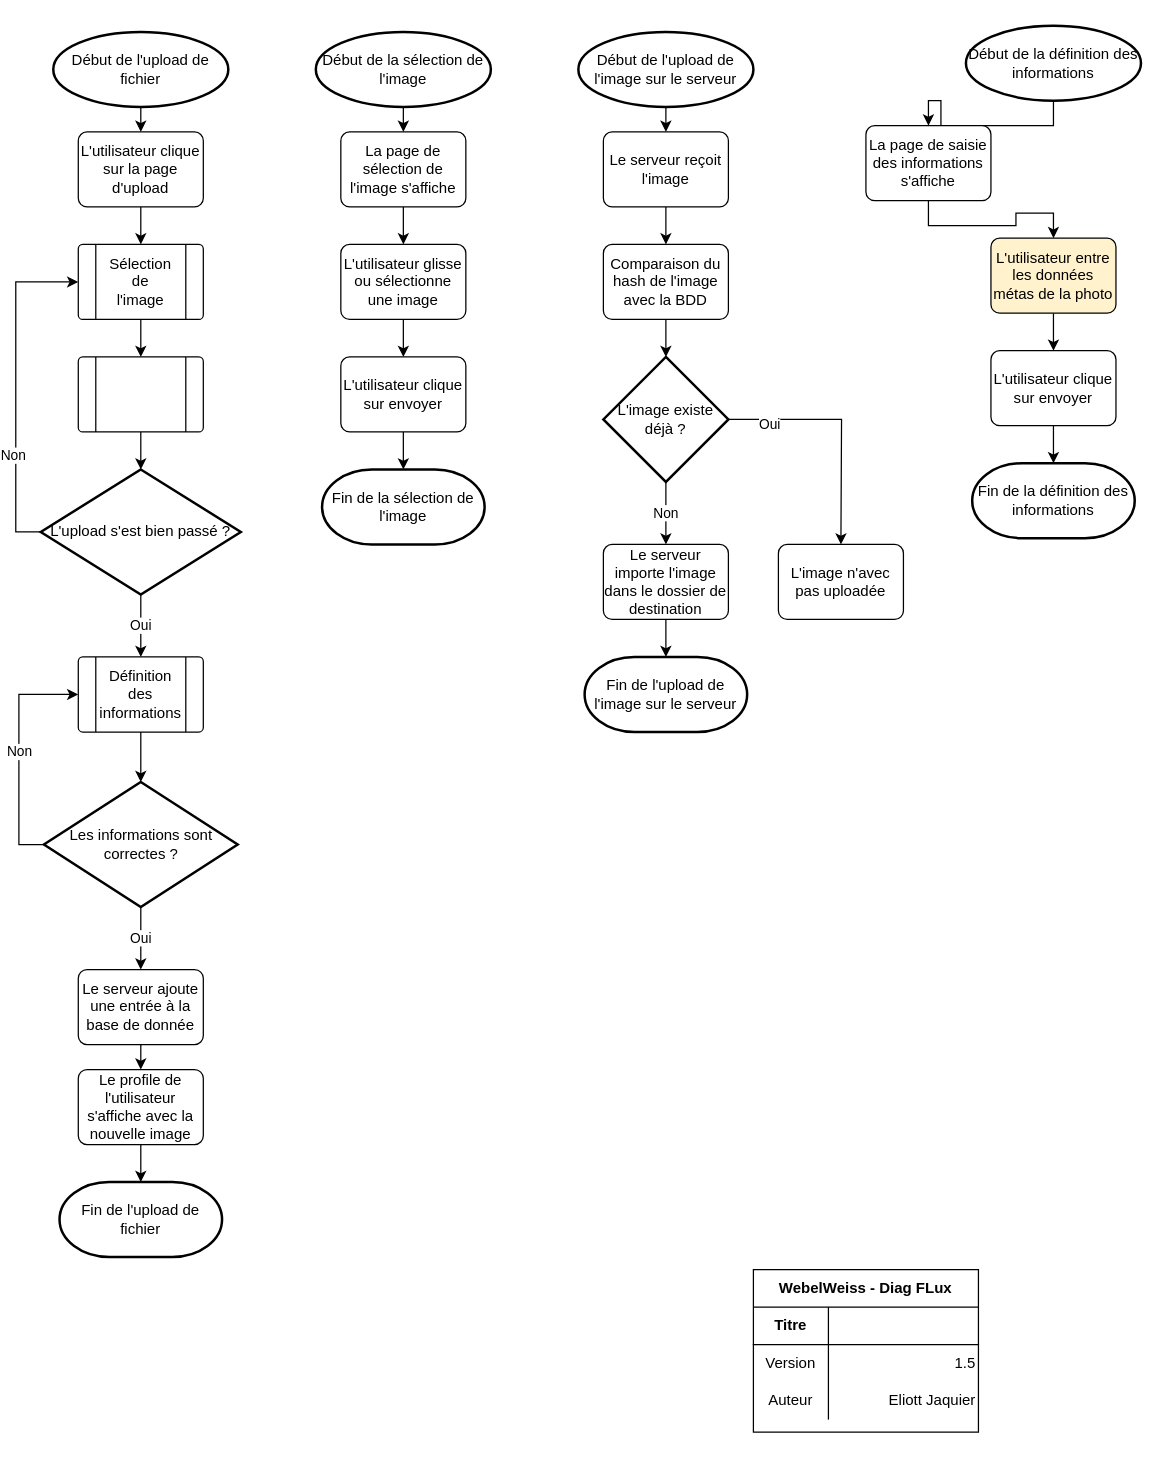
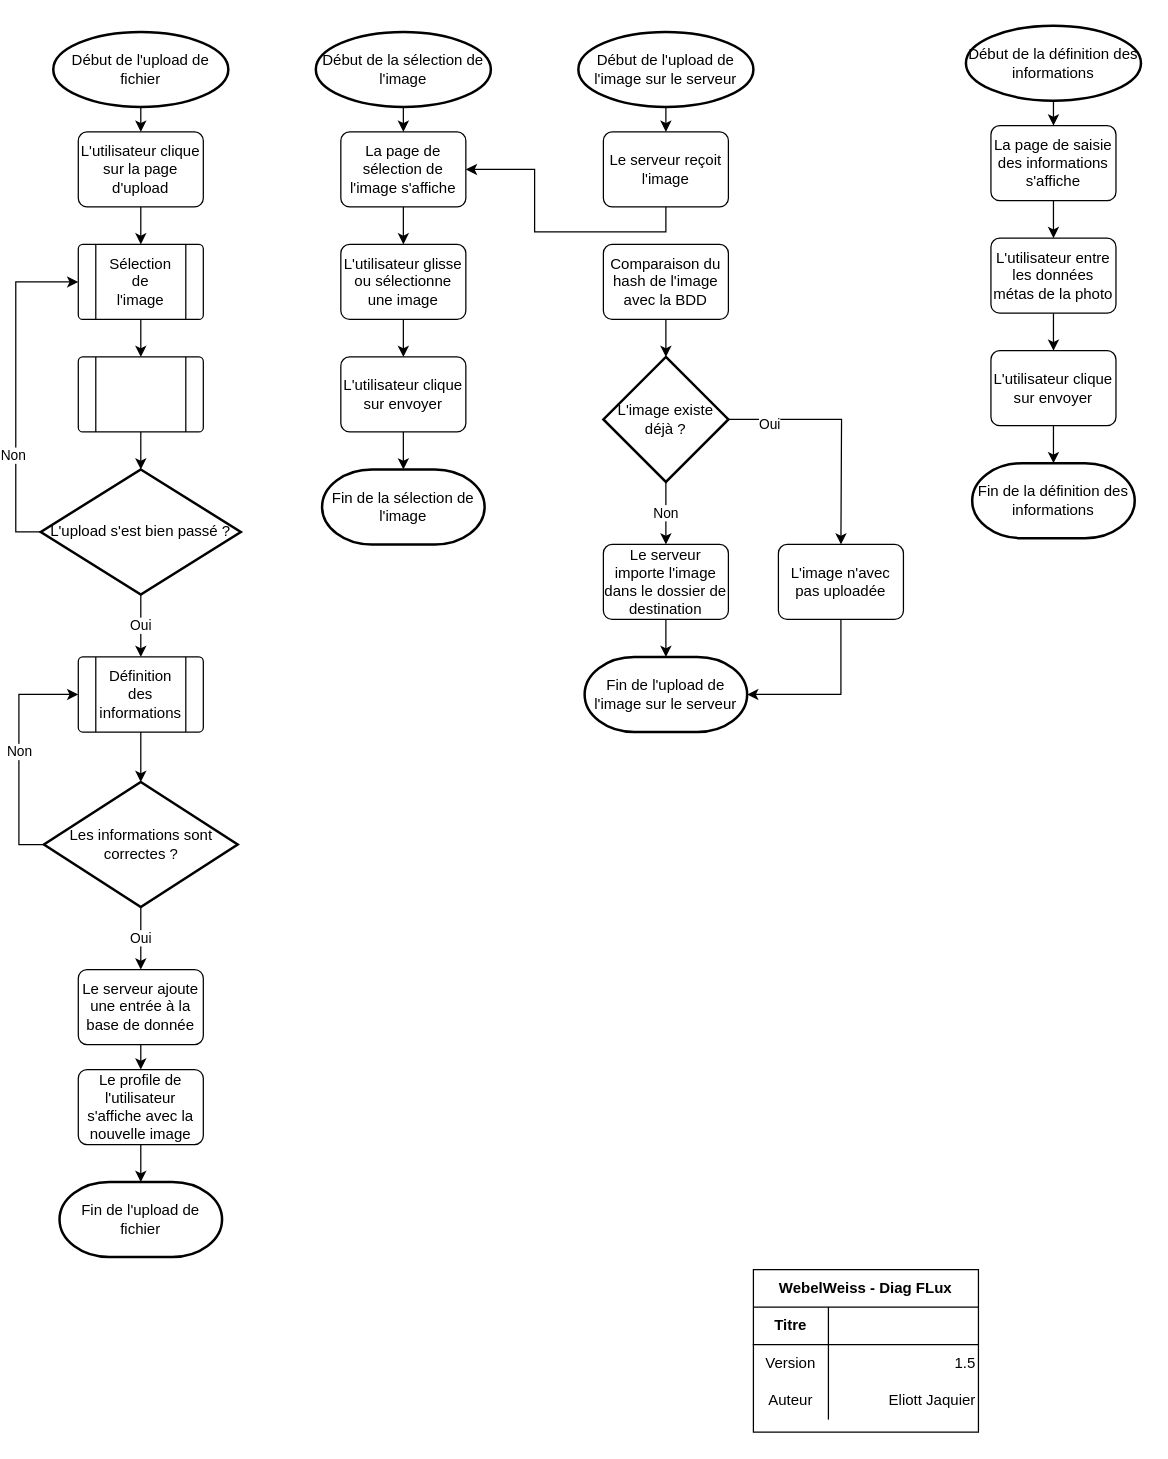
node "La page de saisie des informations s'affiche": moved (928, 163) -> (1053, 163)
edge "Le serveur reçoit l'image" -> "Comparaison du hash de l'image avec la BDD": now "Le serveur reçoit l'image" -> "La page de sélection de l'image s'affiche"
node "L'utilisateur entre les données métas de la photo": fillcolor #fff2cc -> #ffffff
edge "L'image n'avec pas uploadée" -> "Fin de l'upload de l'image sur le serveur": added
